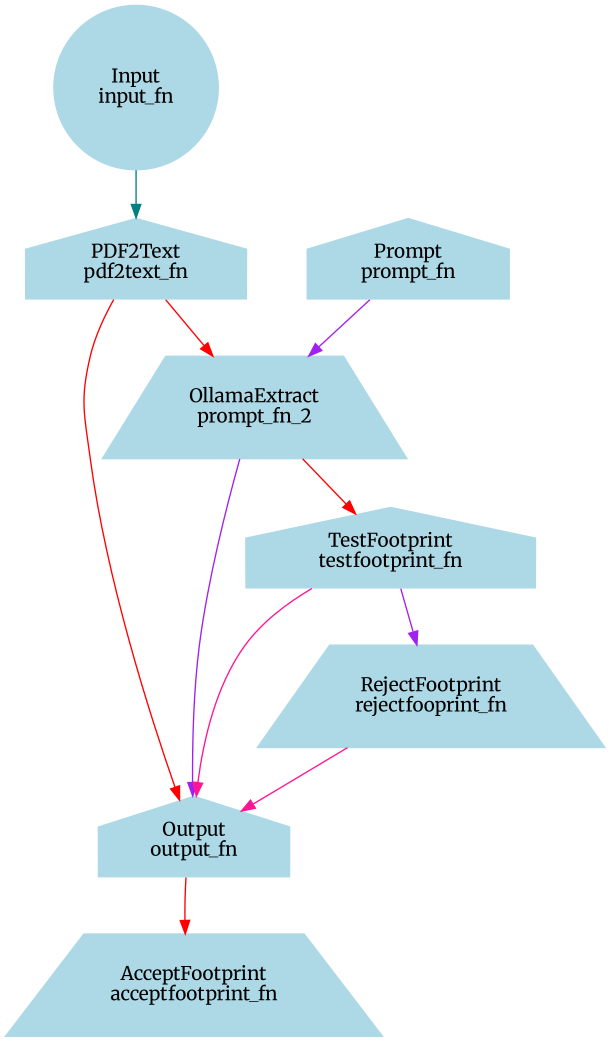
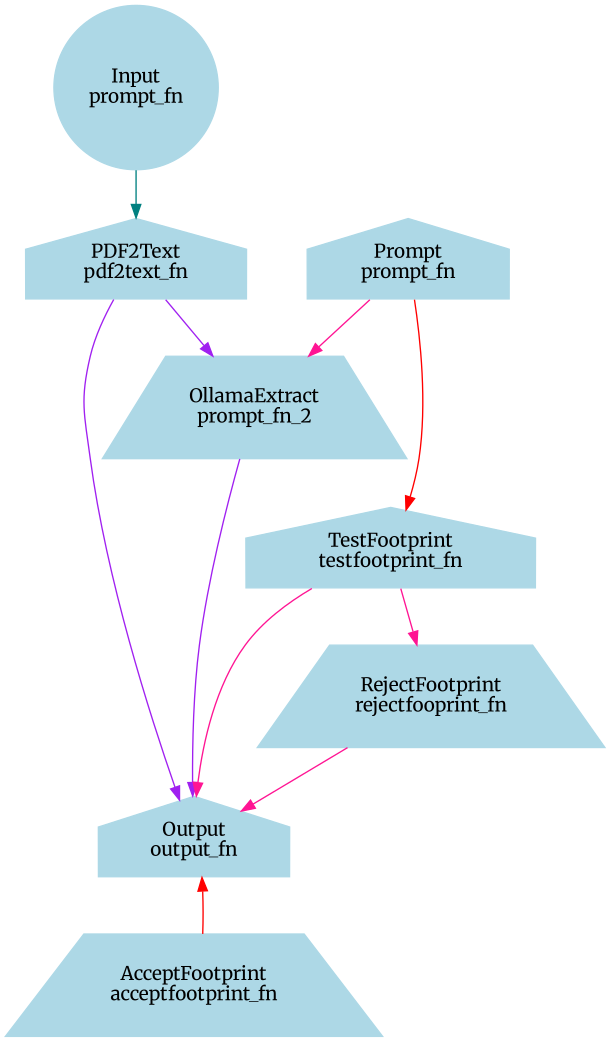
node "Input input_fn": label "Input input_fn" -> "Input prompt_fn"
edge "PDF2Text pdf2text_fn" -> "OllamaExtract prompt_fn_2": color red -> purple
edge "Prompt prompt_fn" -> "OllamaExtract prompt_fn_2": color purple -> deeppink
edge "OllamaExtract prompt_fn_2" -> "TestFootprint testfootprint_fn": now "Prompt prompt_fn" -> "TestFootprint testfootprint_fn"
edge "PDF2Text pdf2text_fn" -> "Output output_fn": color red -> purple
edge "TestFootprint testfootprint_fn" -> "RejectFootprint rejectfooprint_fn": color purple -> deeppink
edge "Output output_fn" -> "AcceptFootprint acceptfootprint_fn": reversed
